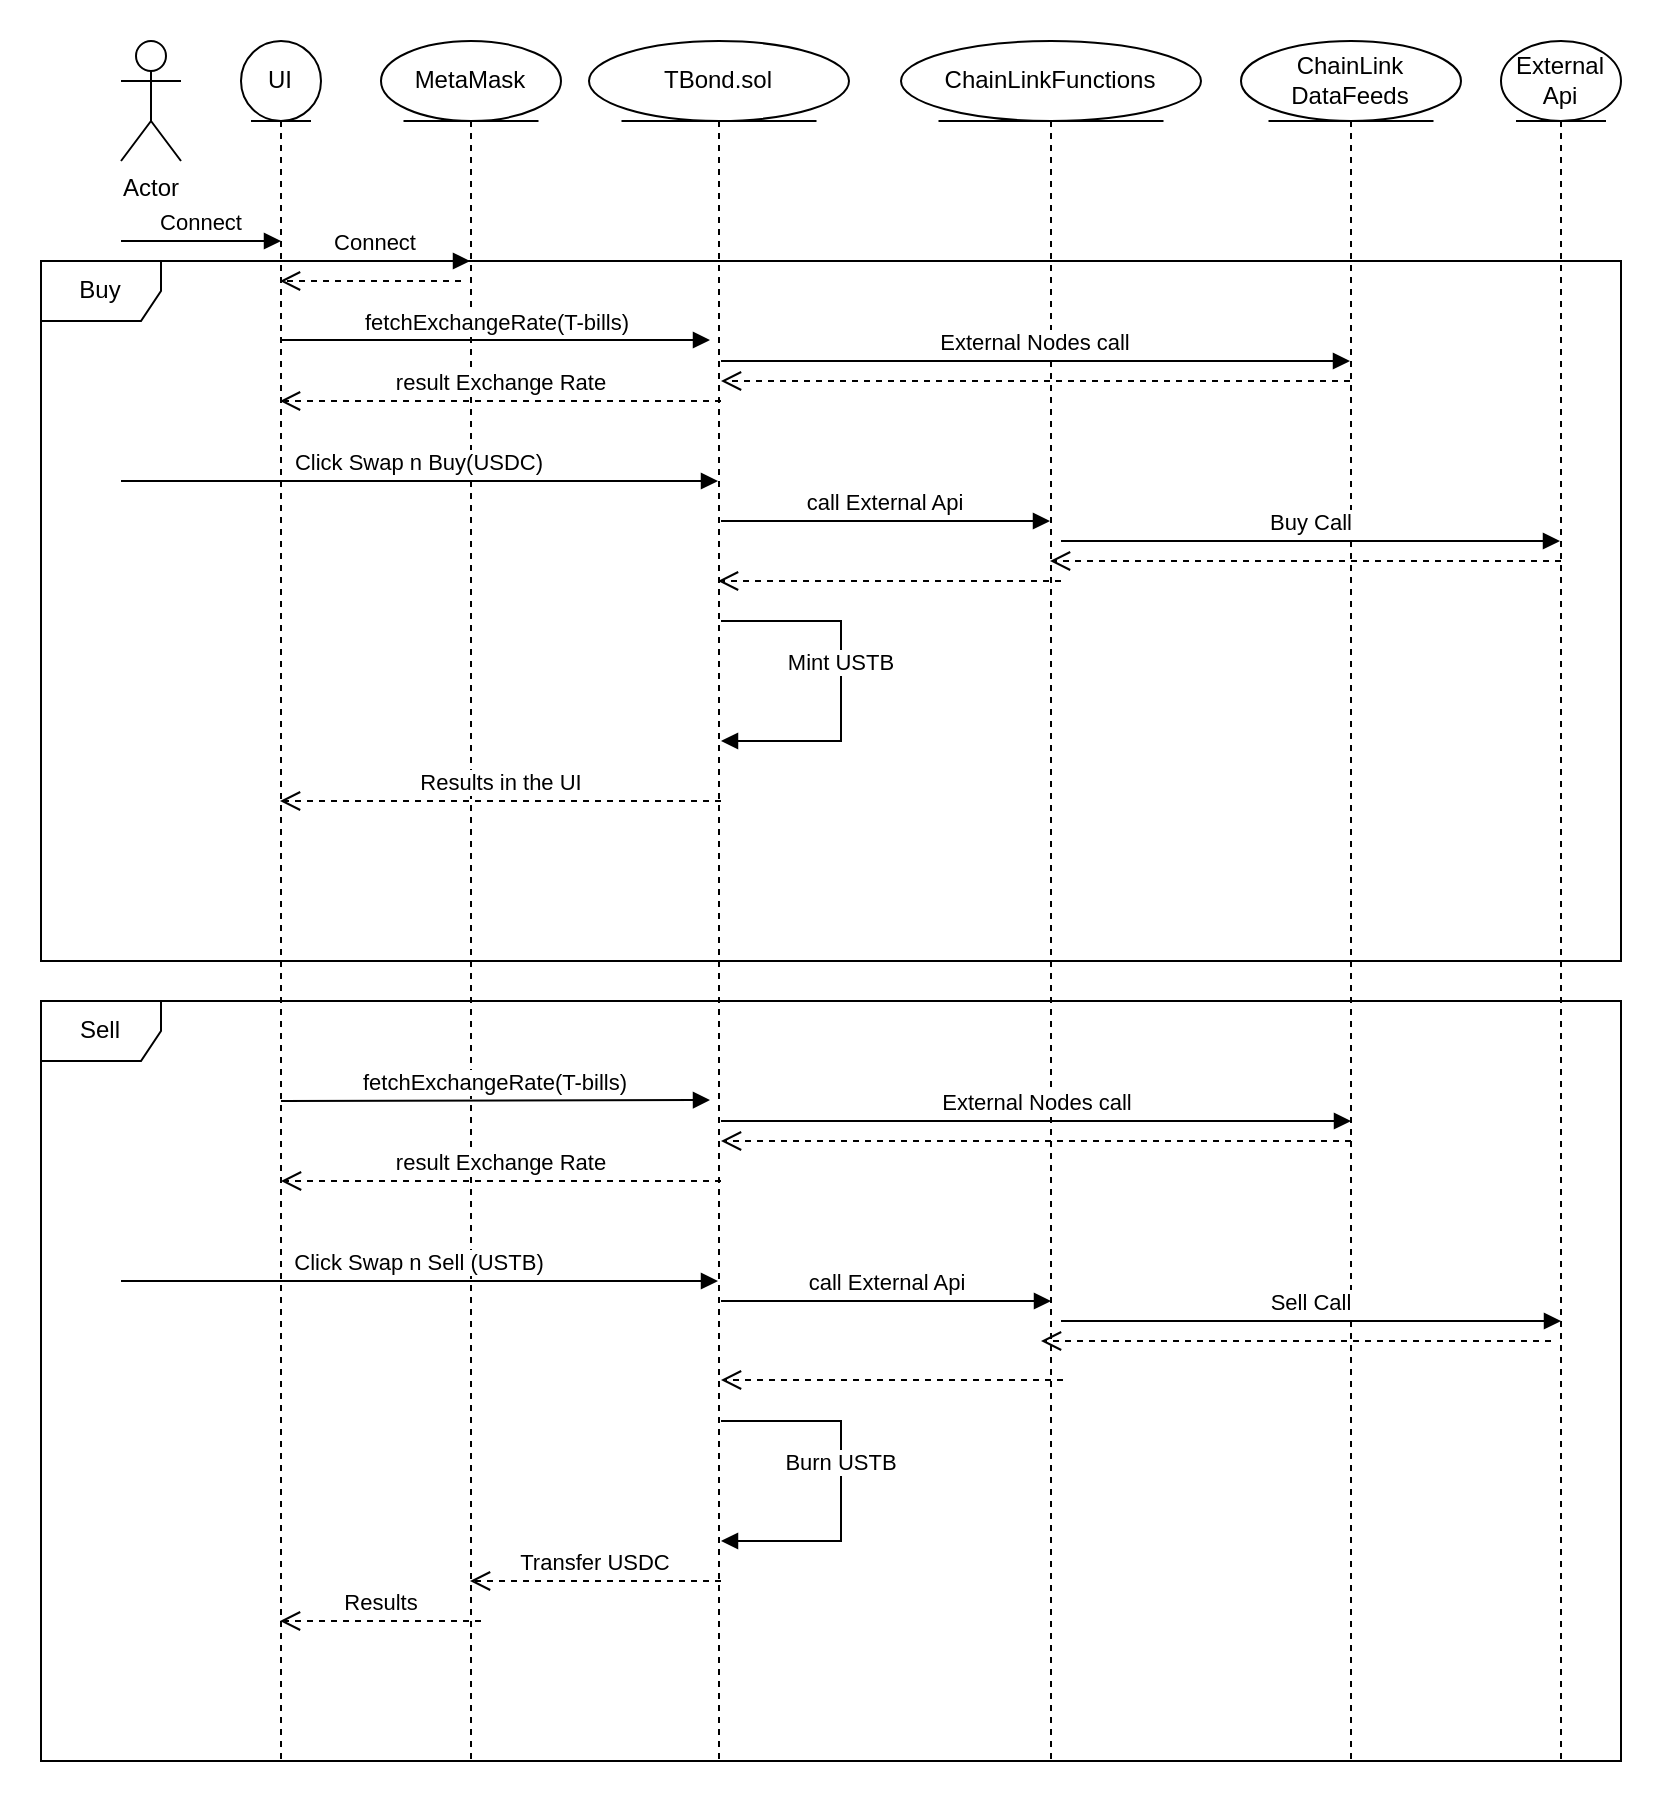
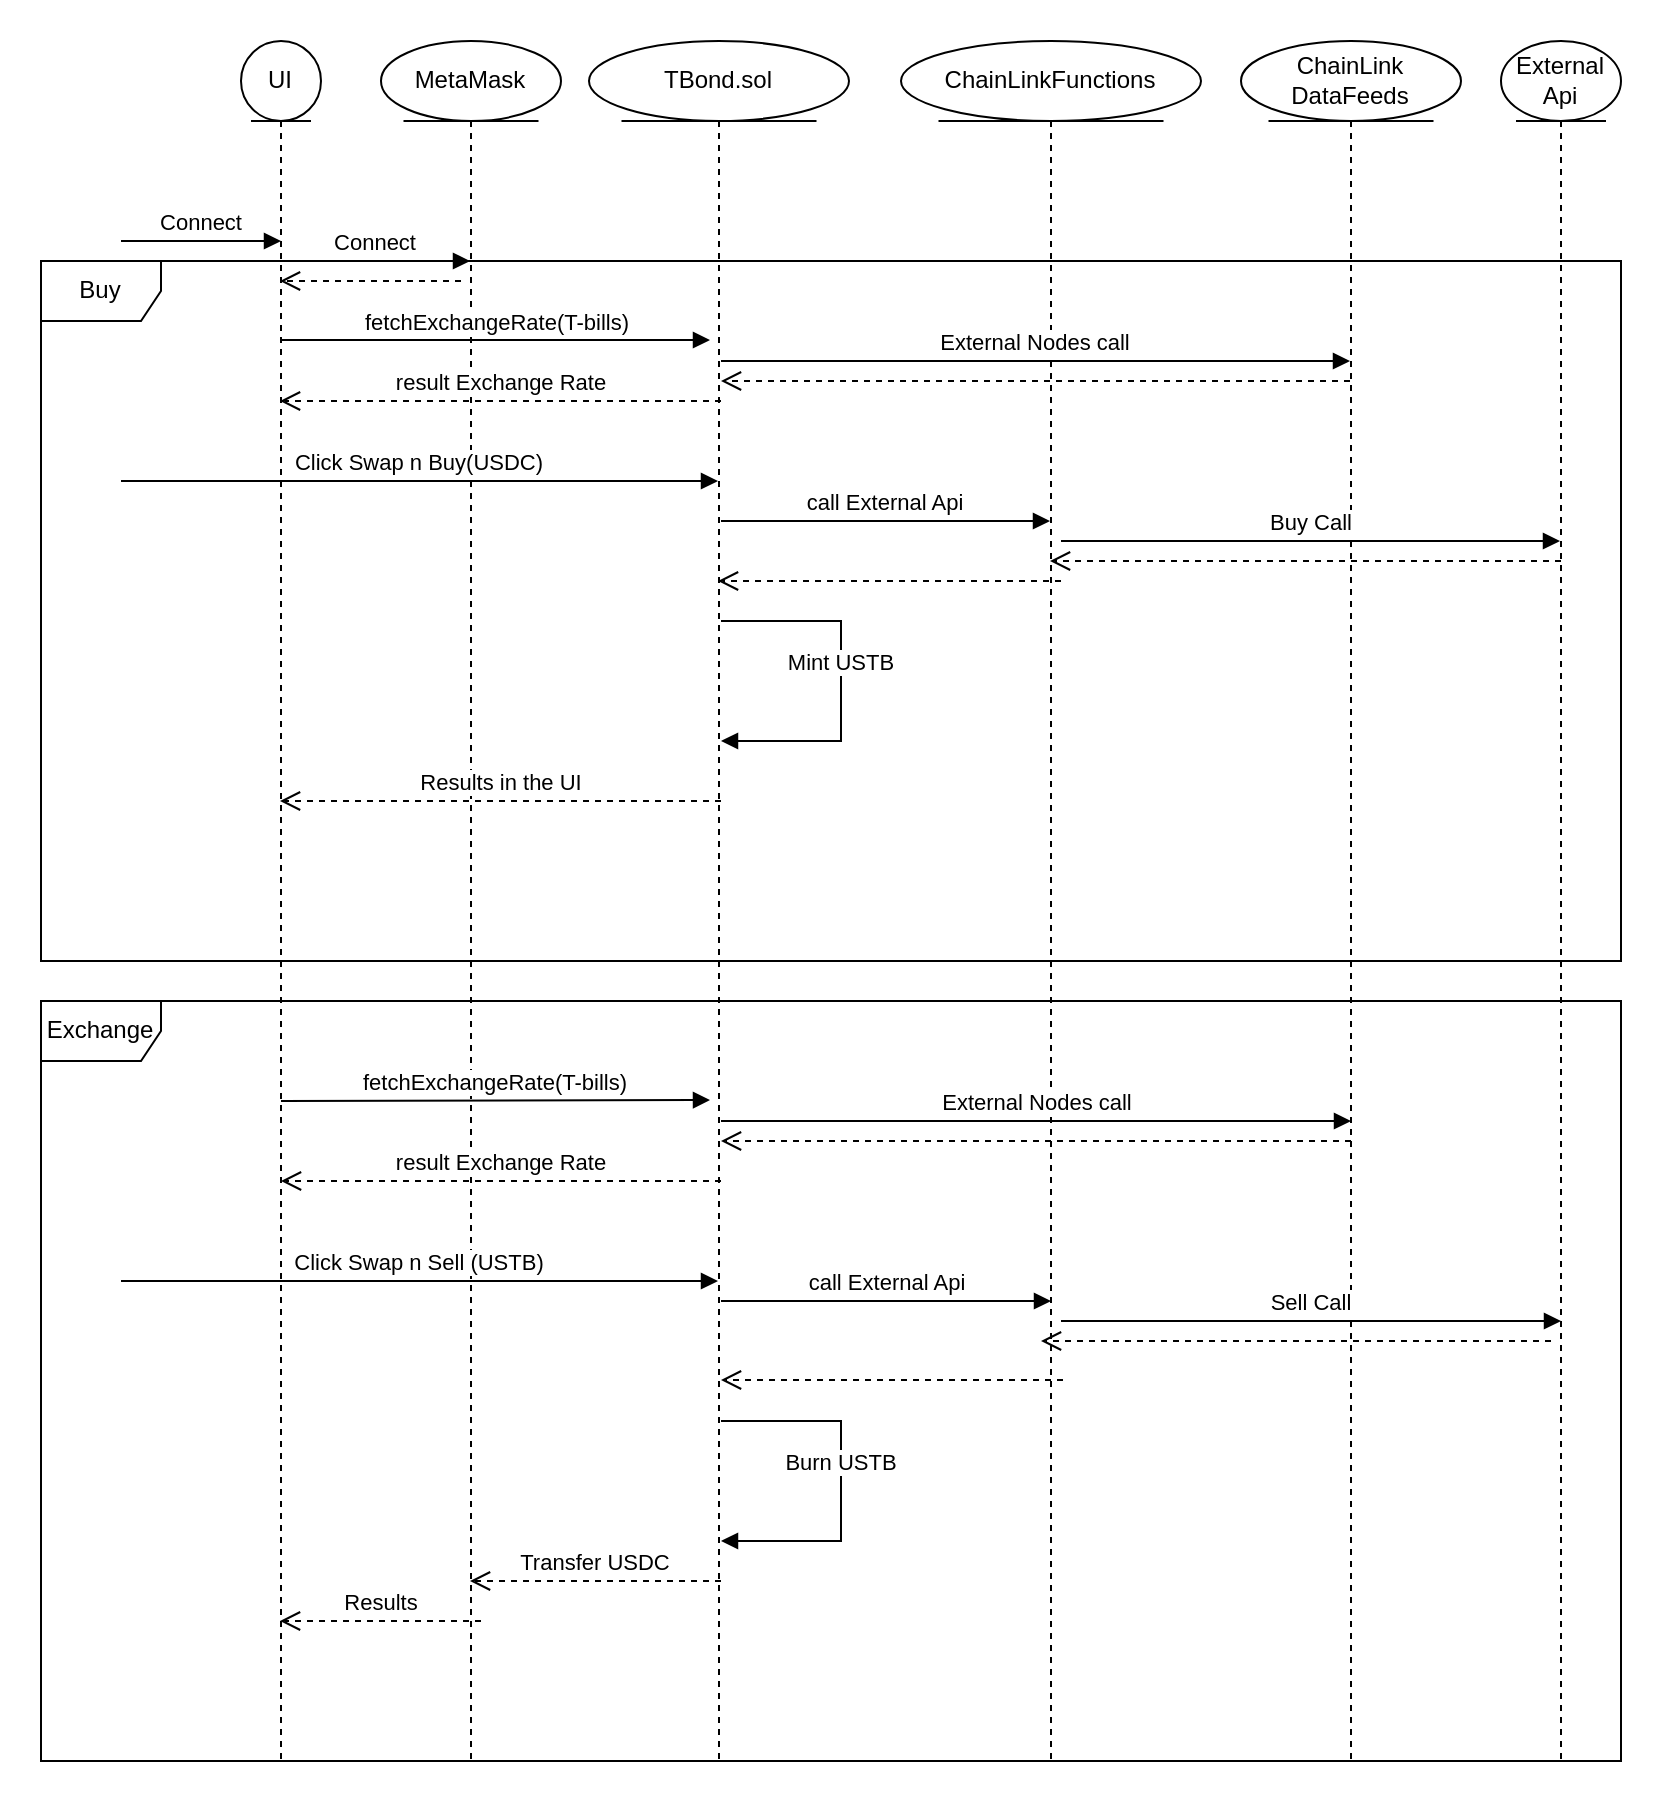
node "Actor": removed
node "Sell": label "Sell" -> "Exchange"
